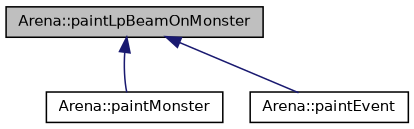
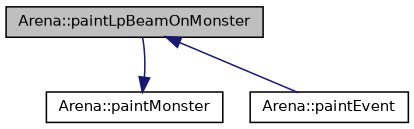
edge "Arena::paintMonster" -> "Arena::paintLpBeamOnMonster": reversed
